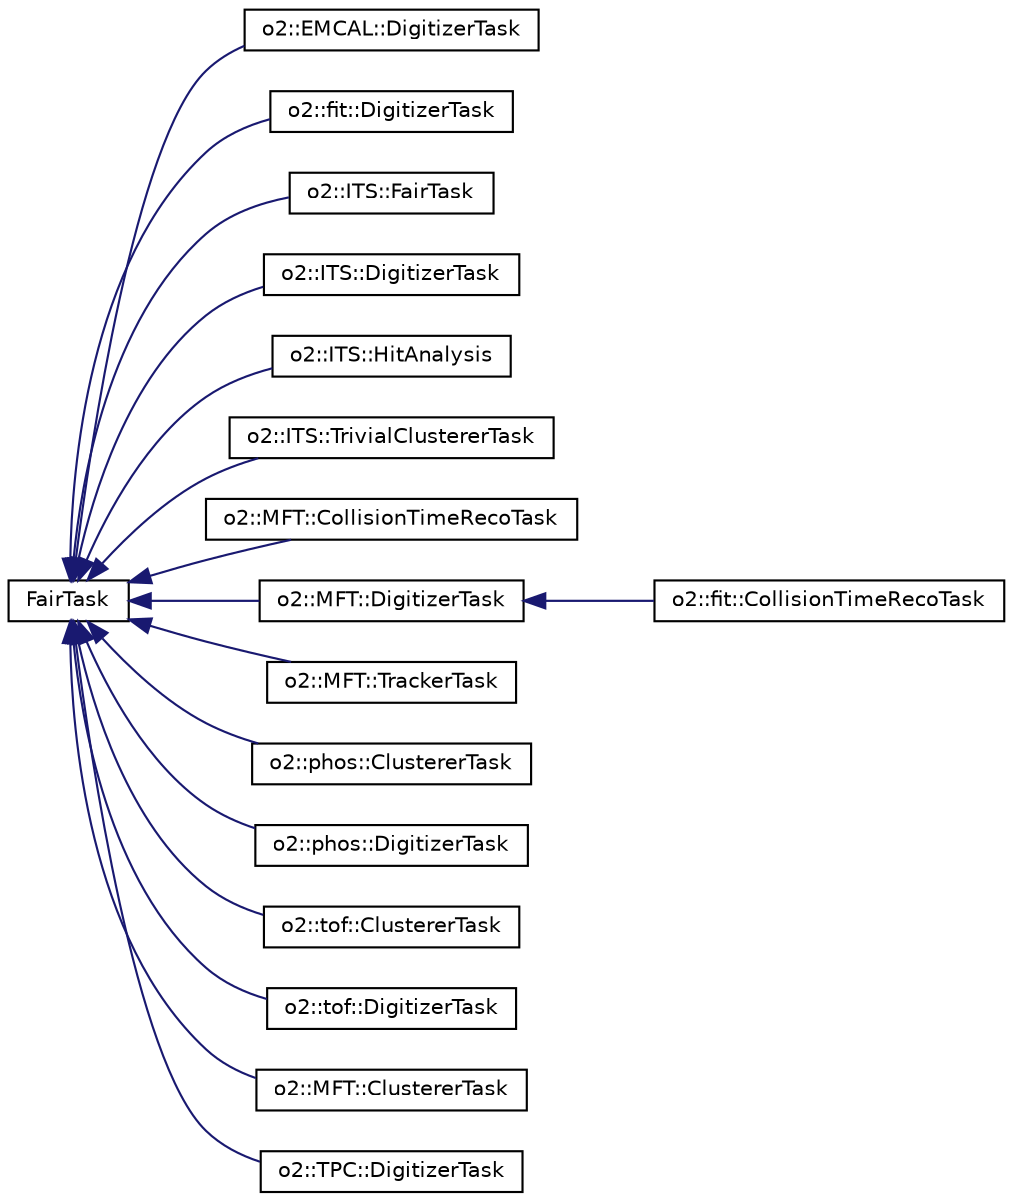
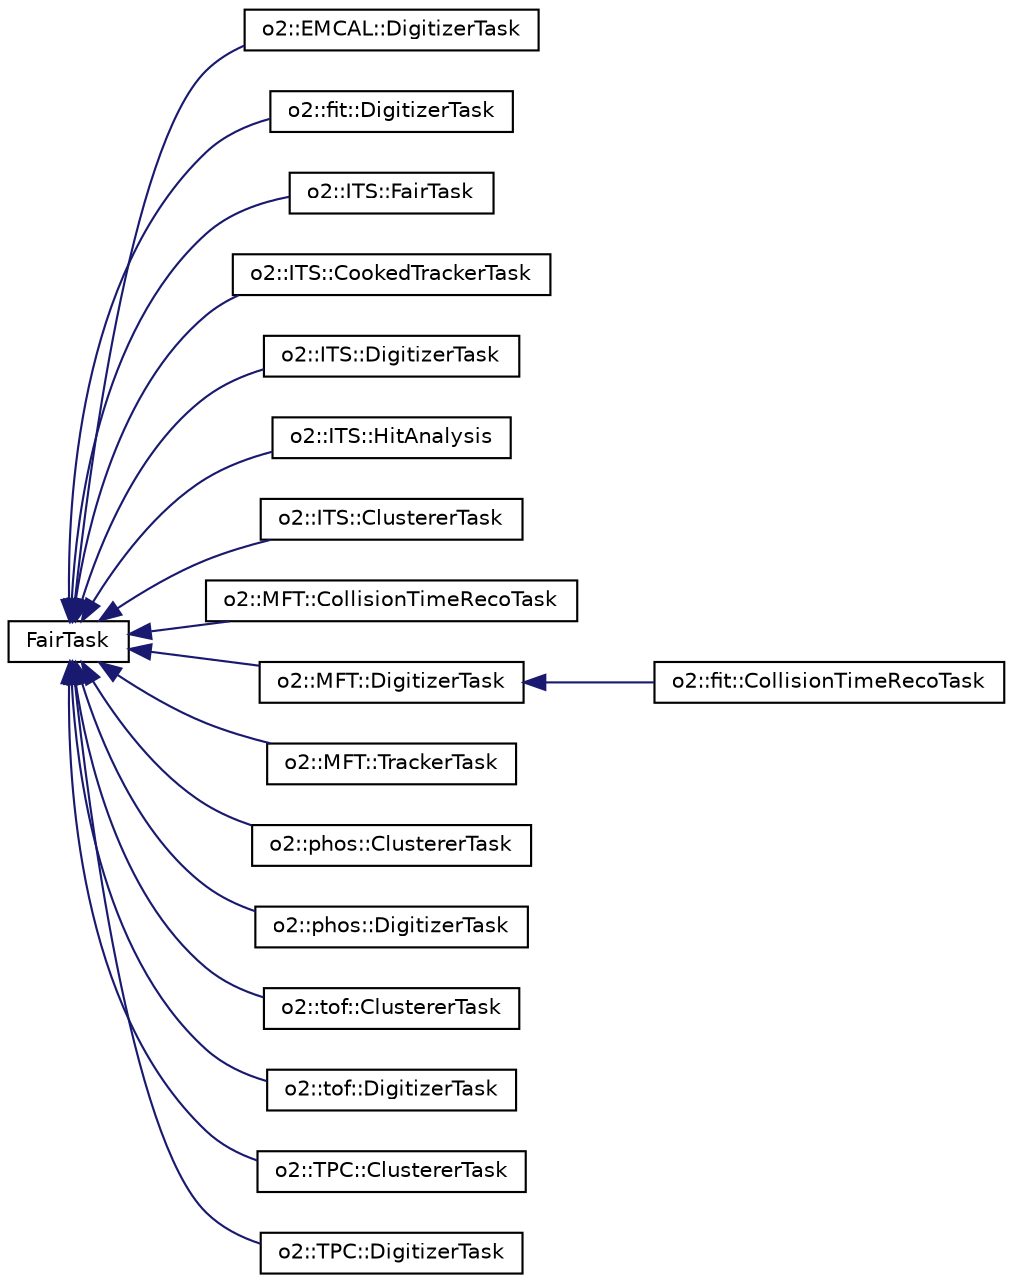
node "o2::ITS::CookedTrackerTask": added
node "o2::ITS::TrivialClustererTask": label "o2::ITS::TrivialClustererTask" -> "o2::ITS::ClustererTask"
node "o2::MFT::ClustererTask": label "o2::MFT::ClustererTask" -> "o2::TPC::ClustererTask"
